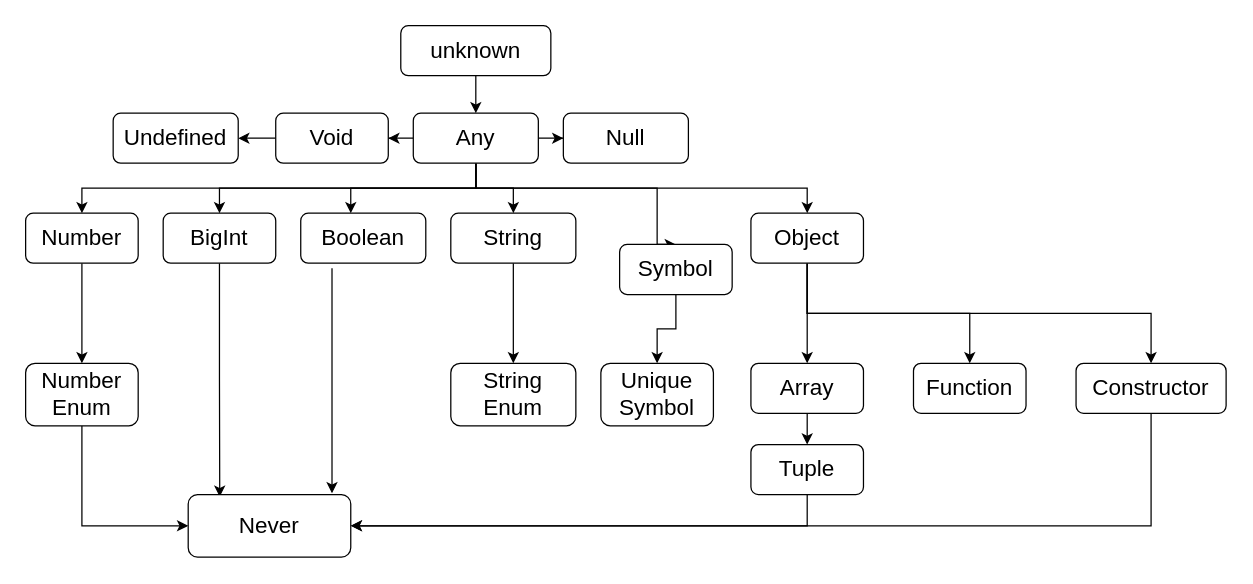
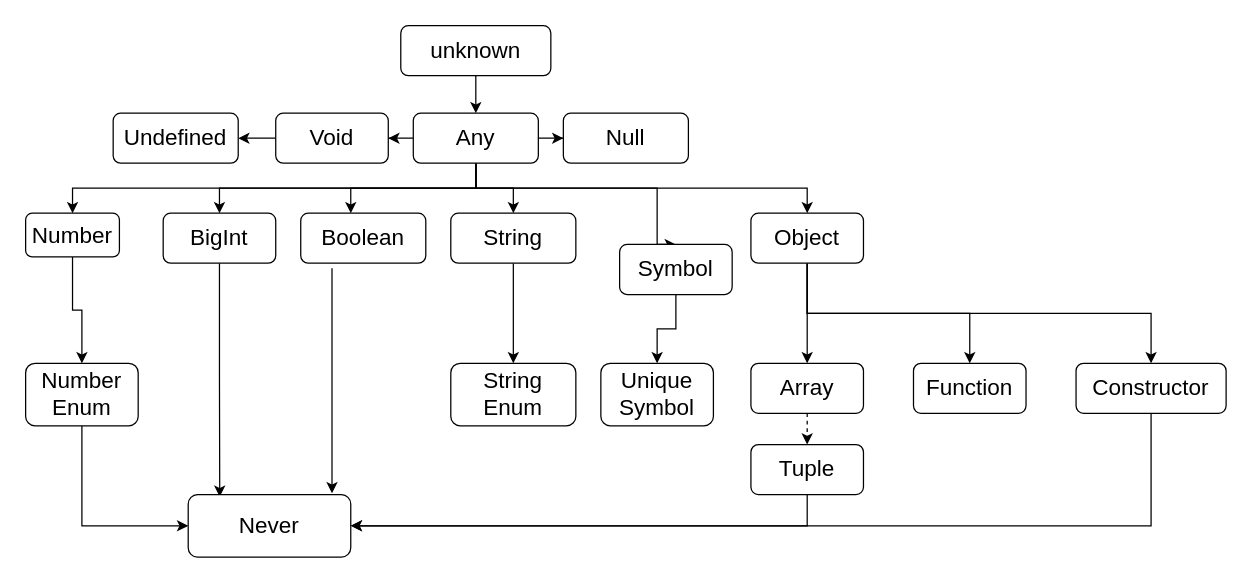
node "Number": size 113x50 -> 94x44
edge "Array" -> "Tuple": style solid -> dashed
